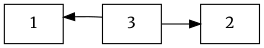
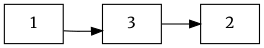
edge "3" -> "1": reversed
